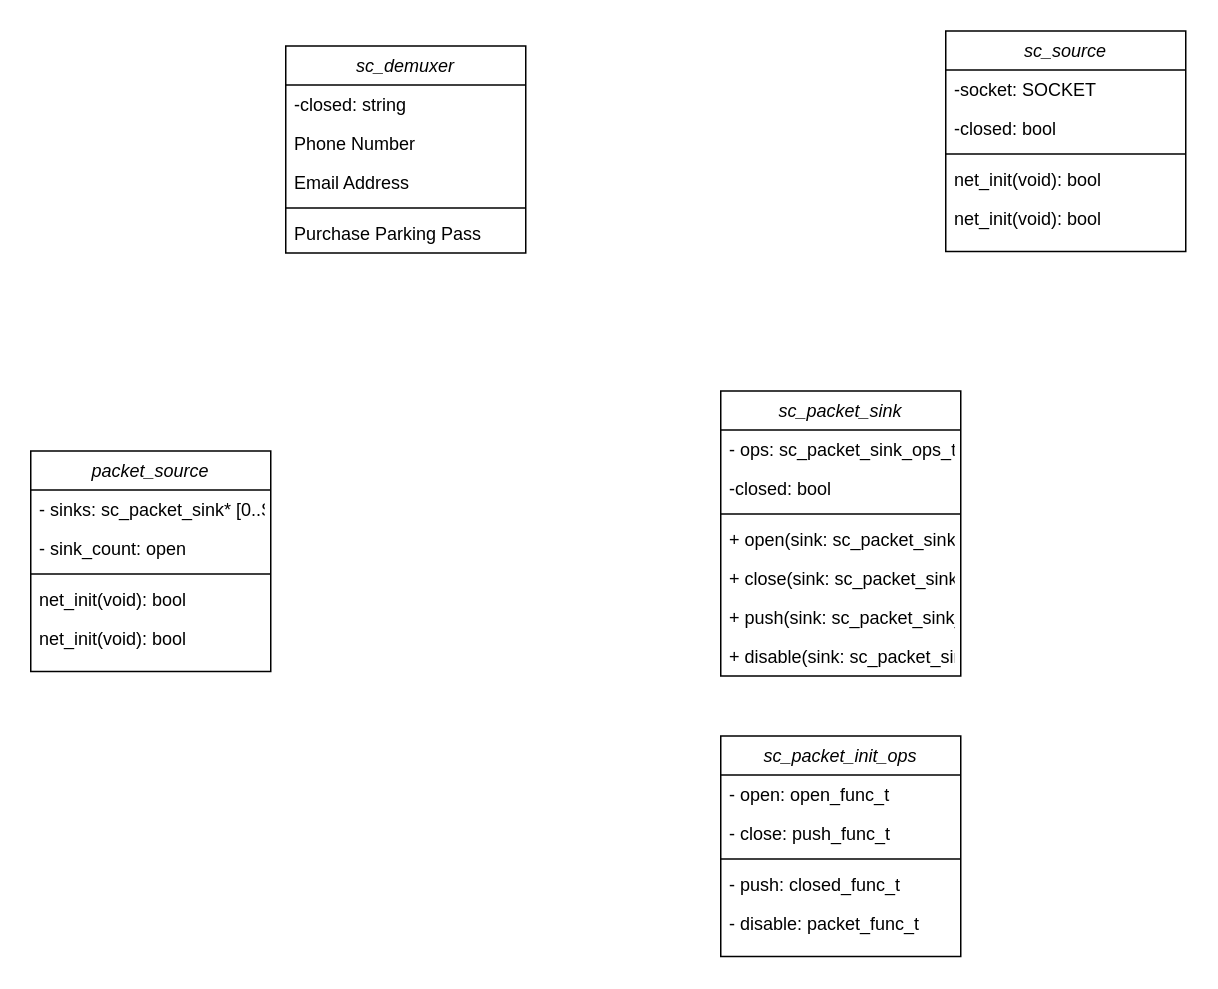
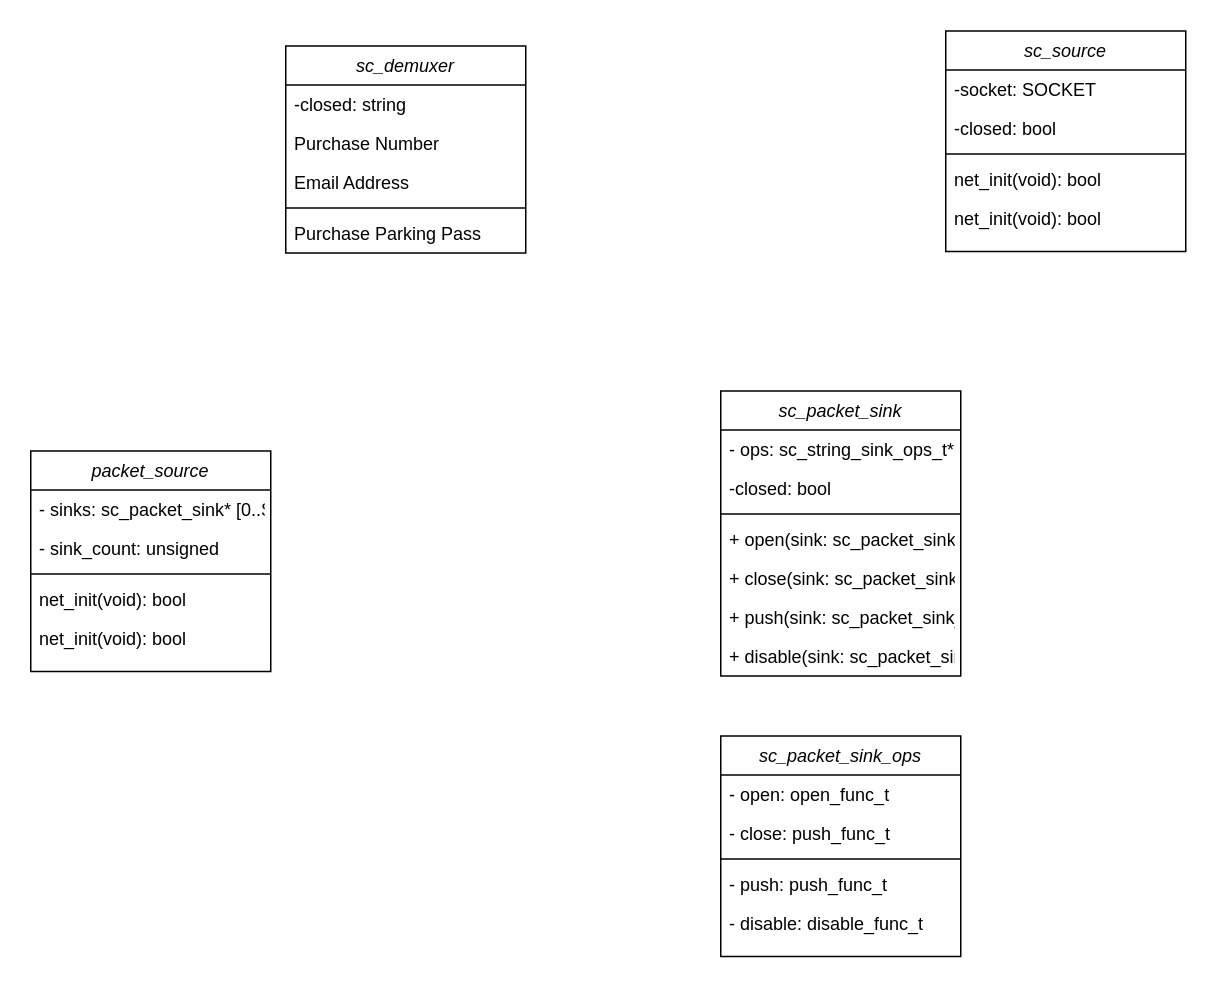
node "Phone Number": label "Phone Number" -> "Purchase Number"
node "- ops: sc_packet_sink_ops_t* |": label "- ops: sc_packet_sink_ops_t* |" -> "- ops: sc_string_sink_ops_t* |"
node "- sink_count: open": label "- sink_count: open" -> "- sink_count: unsigned"
node "sc_packet_init_ops": label "sc_packet_init_ops" -> "sc_packet_sink_ops"
node "- push: closed_func_t": label "- push: closed_func_t" -> "- push: push_func_t"
node "- disable: packet_func_t": label "- disable: packet_func_t" -> "- disable: disable_func_t"
